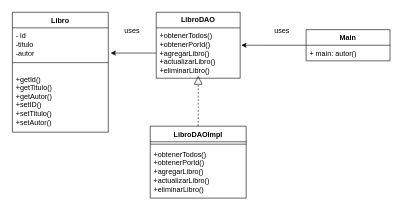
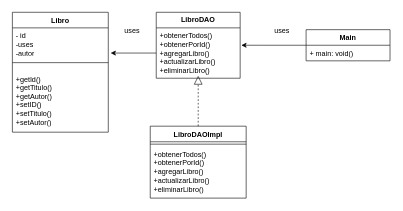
node "- id -titulo -autor": label "- id -titulo -autor" -> "- id -uses -autor"
node "+ main: autor()": label "+ main: autor()" -> "+ main: void()"
